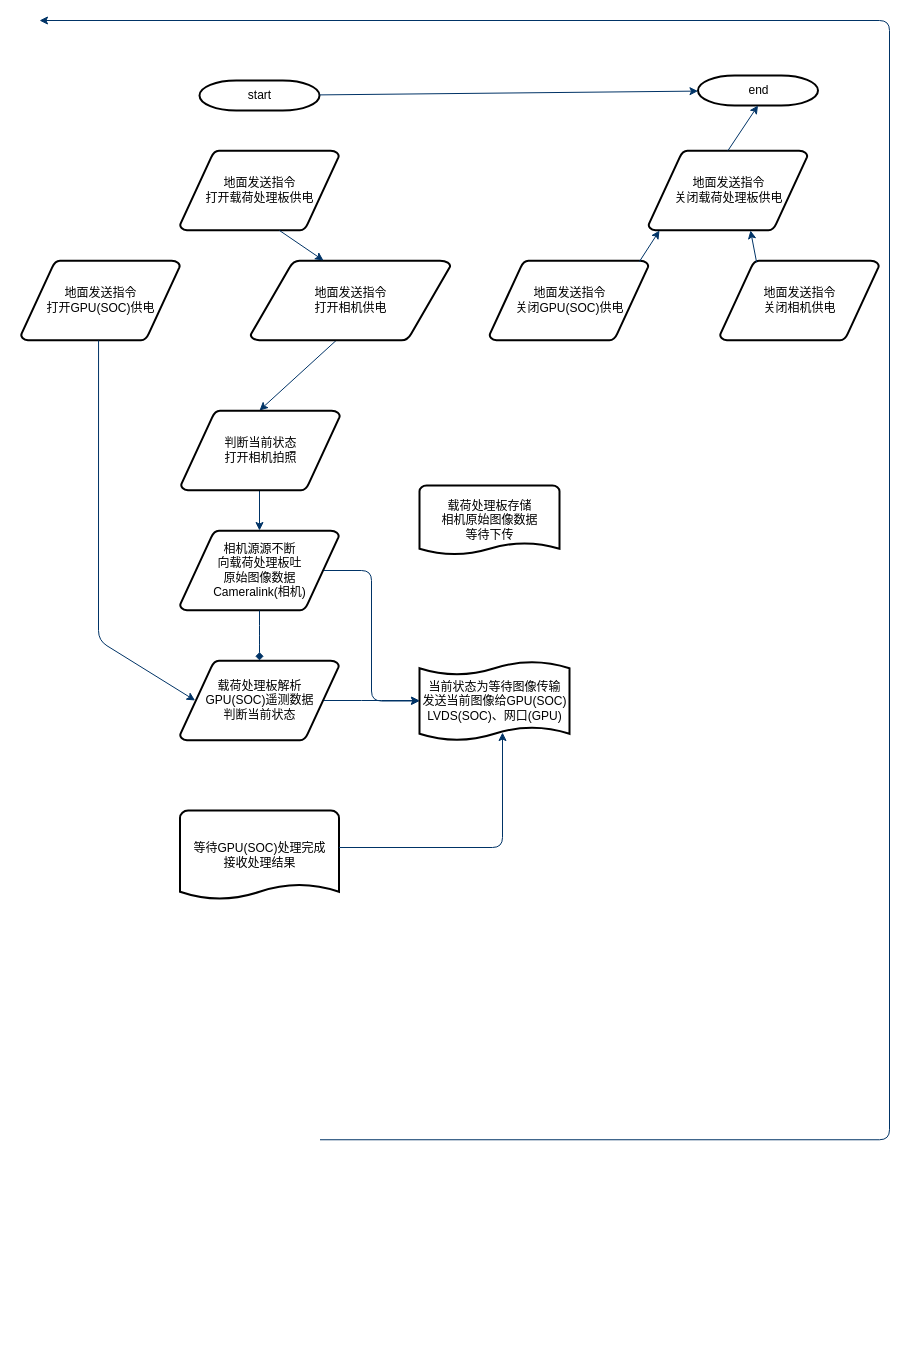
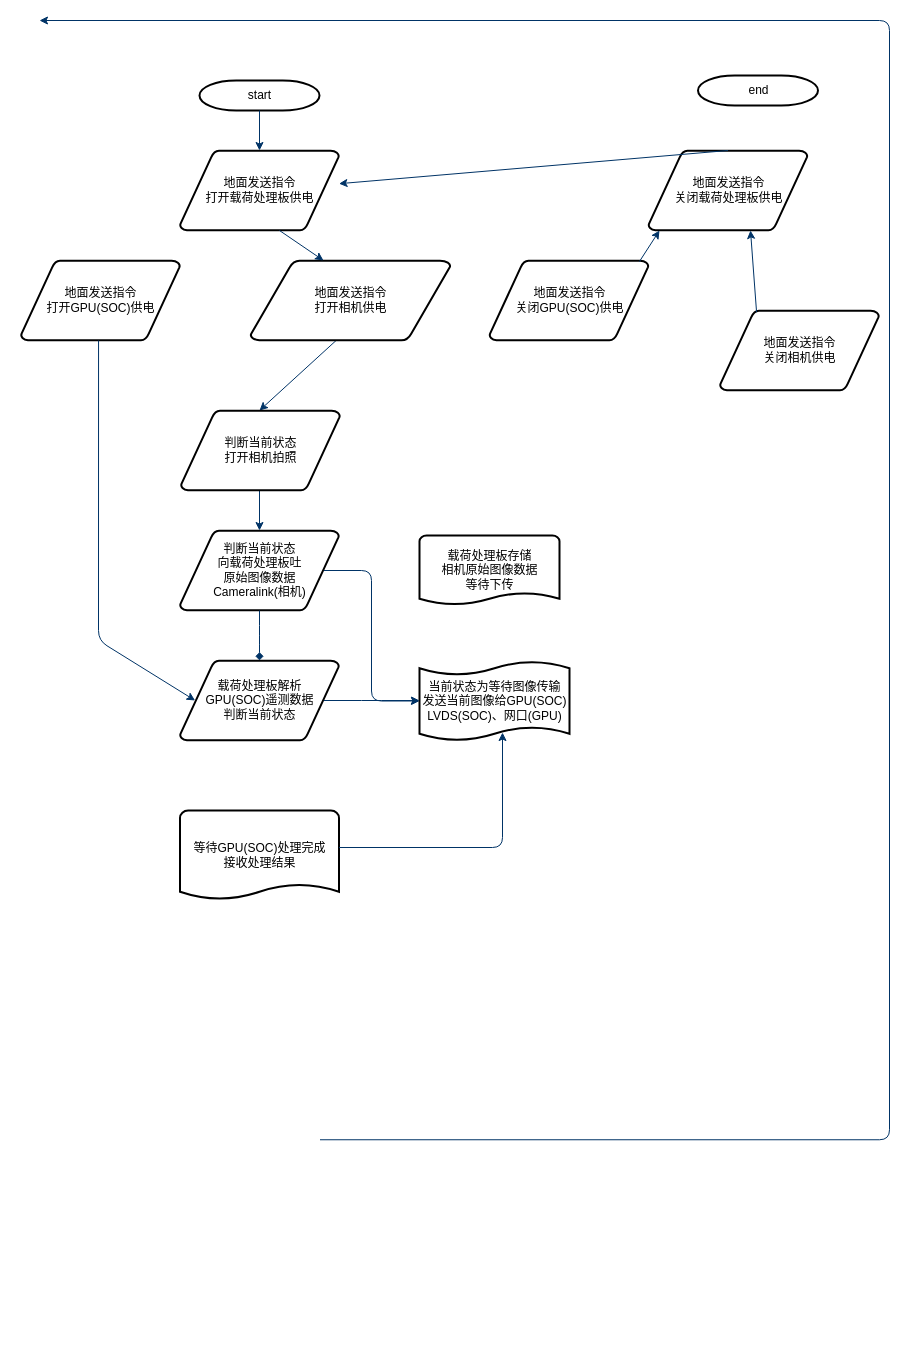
edge "start" -> "end": now "start" -> "地面发送指令 打开载荷处理板供电"
edge "地面发送指令 关闭载荷处理板供电" -> "end": now "地面发送指令 关闭载荷处理板供电" -> "地面发送指令 打开载荷处理板供电"
node "地面发送指令 关闭相机供电": moved (800, 301) -> (800, 351)
node "载荷处理板存储 相机原始图像数据 等待下传": moved (490, 521) -> (490, 571)
node "相机源源不断 向载荷处理板吐 原始图像数据 Cameralink(相机)": label "相机源源不断 向载荷处理板吐 原始图像数据 Cameralink(相机)" -> "判断当前状态 向载荷处理板吐 原始图像数据 Cameralink(相机)"
